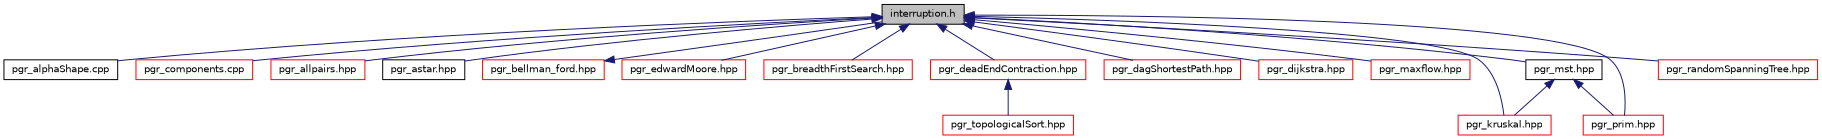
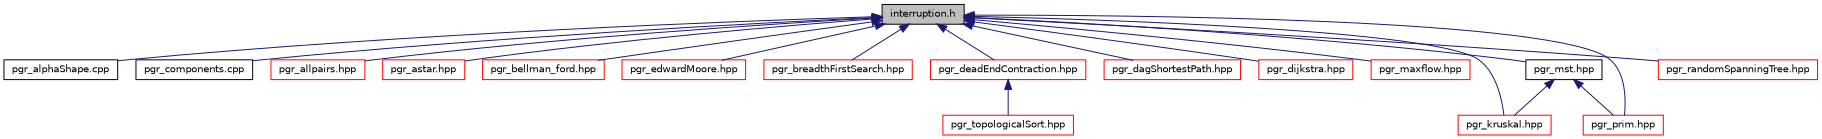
edge "interruption.h" -> "pgr_bellman_ford.hpp": reversed
node "pgr_components.cpp": color red -> black
node "pgr_astar.hpp": color black -> red
